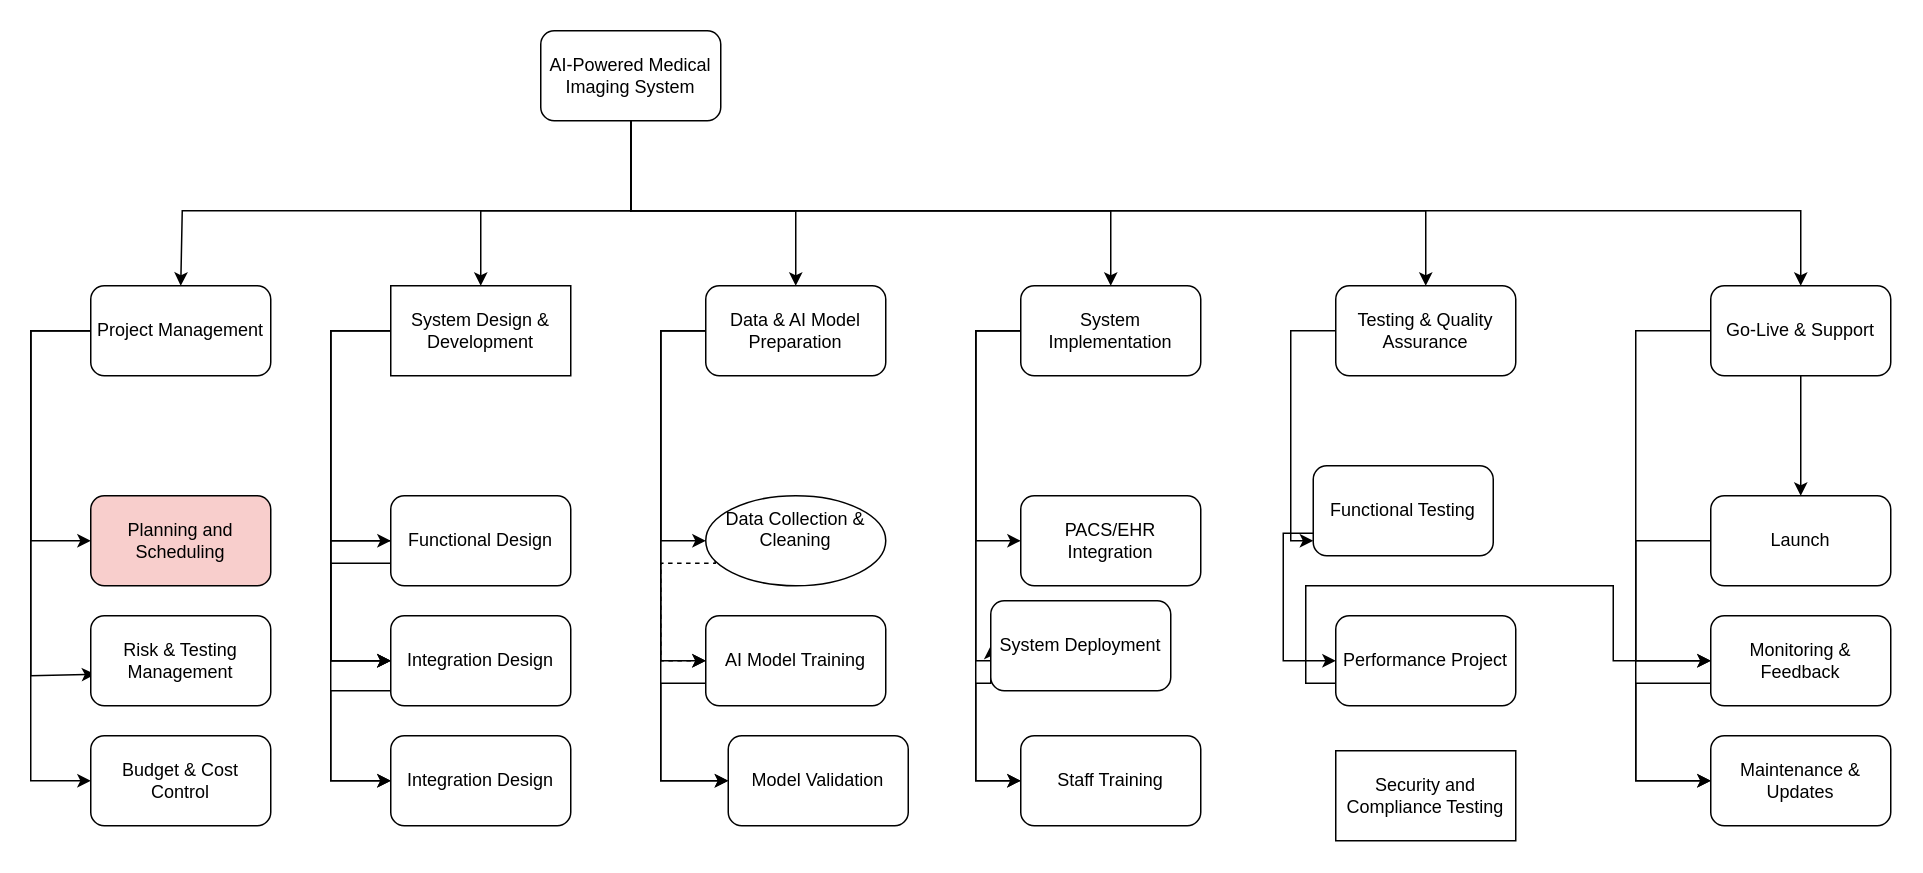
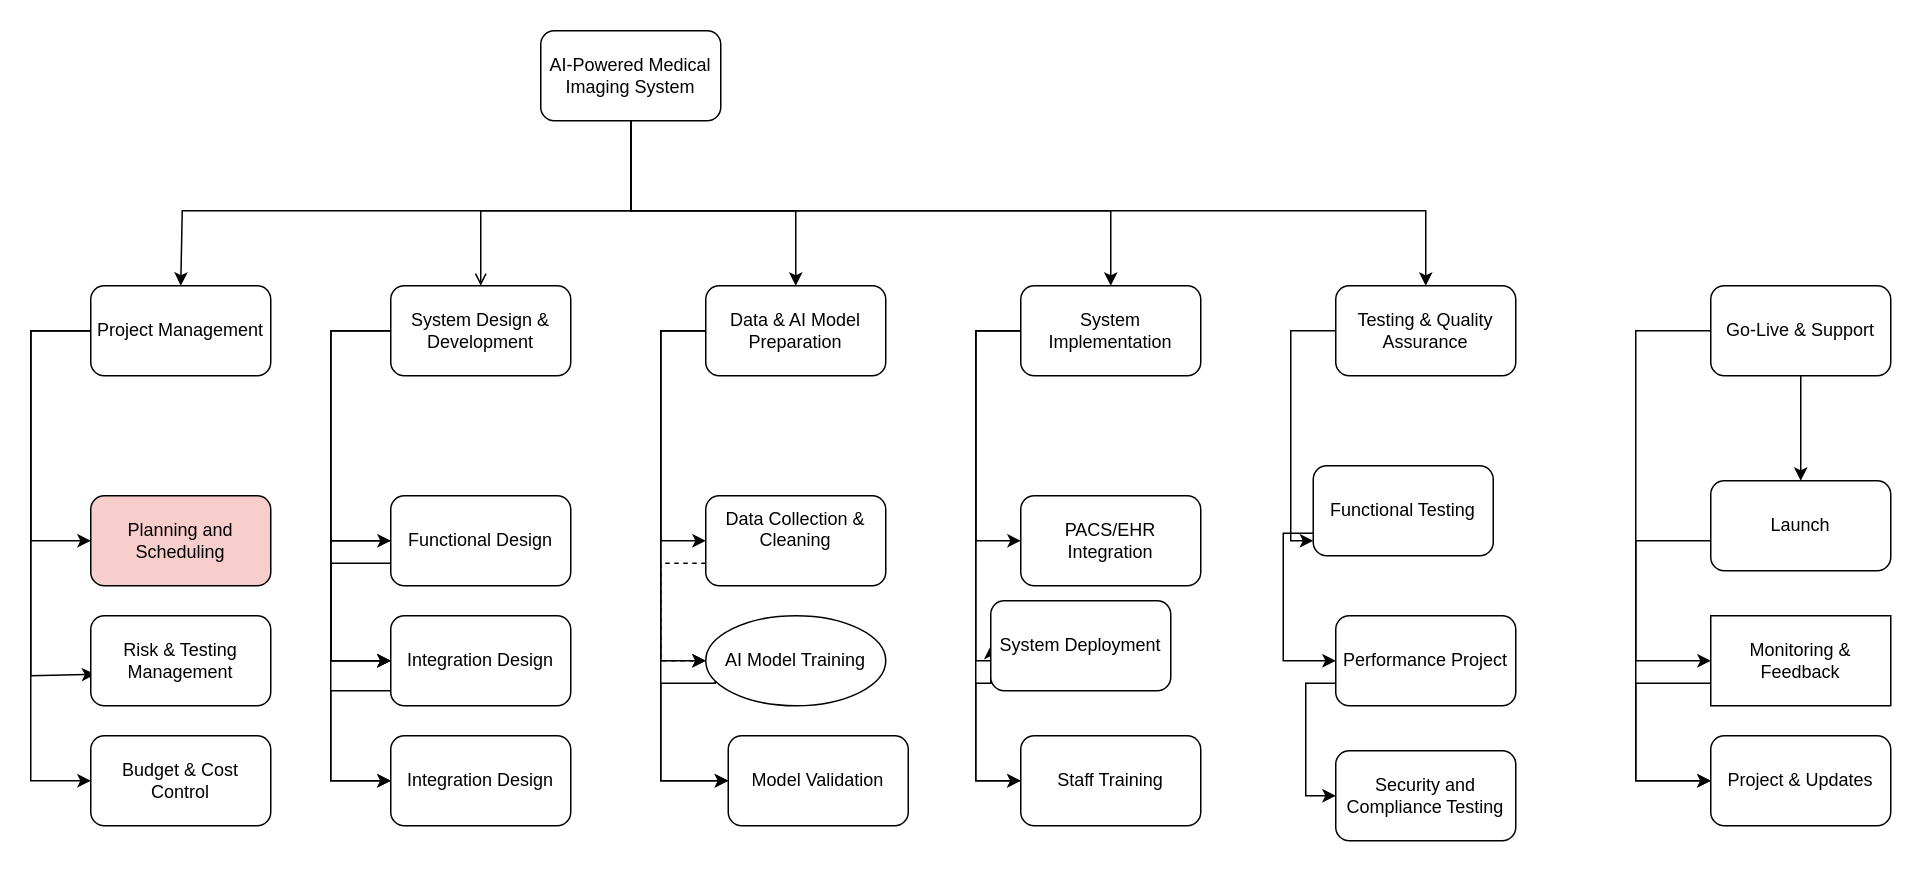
edge "AI-Powered Medical Imaging System" -> "Go-Live & Support": removed
edge "AI-Powered Medical Imaging System" -> "System Design & Development": arrowhead classic -> open
node "System Design & Development": shape rectangle -> rounded rectangle
node "Data Collection & Cleaning": shape ellipse -> rounded rectangle
node "Launch": moved (1801, 541) -> (1801, 526)
edge "Performance Project" -> "Monitoring & Feedback": now "Performance Project" -> "Security and Compliance Testing"
node "AI Model Training": shape rounded rectangle -> ellipse
node "Monitoring & Feedback": shape rounded rectangle -> rectangle
node "Maintenance & Updates": label "Maintenance & Updates" -> "Project & Updates"
node "Security and Compliance Testing": shape rectangle -> rounded rectangle
